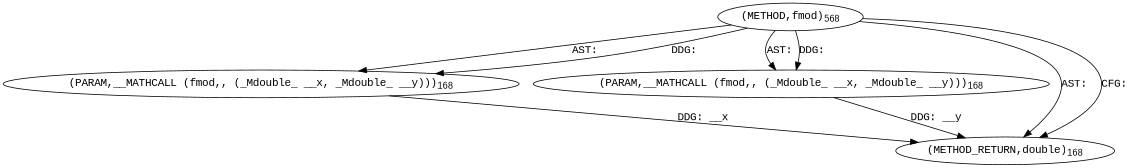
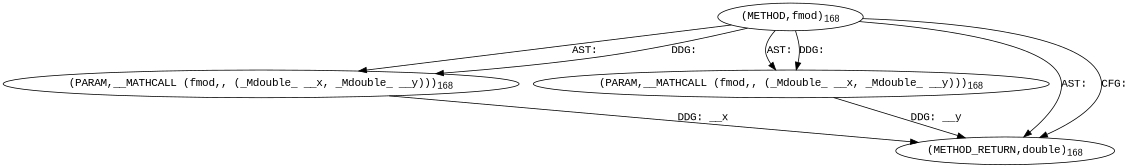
node "(METHOD,fmod)": text "568" -> "168"
